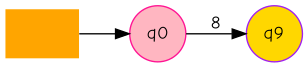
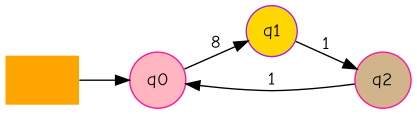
node "q9": label "q9" -> "q1"
node "q2": added
